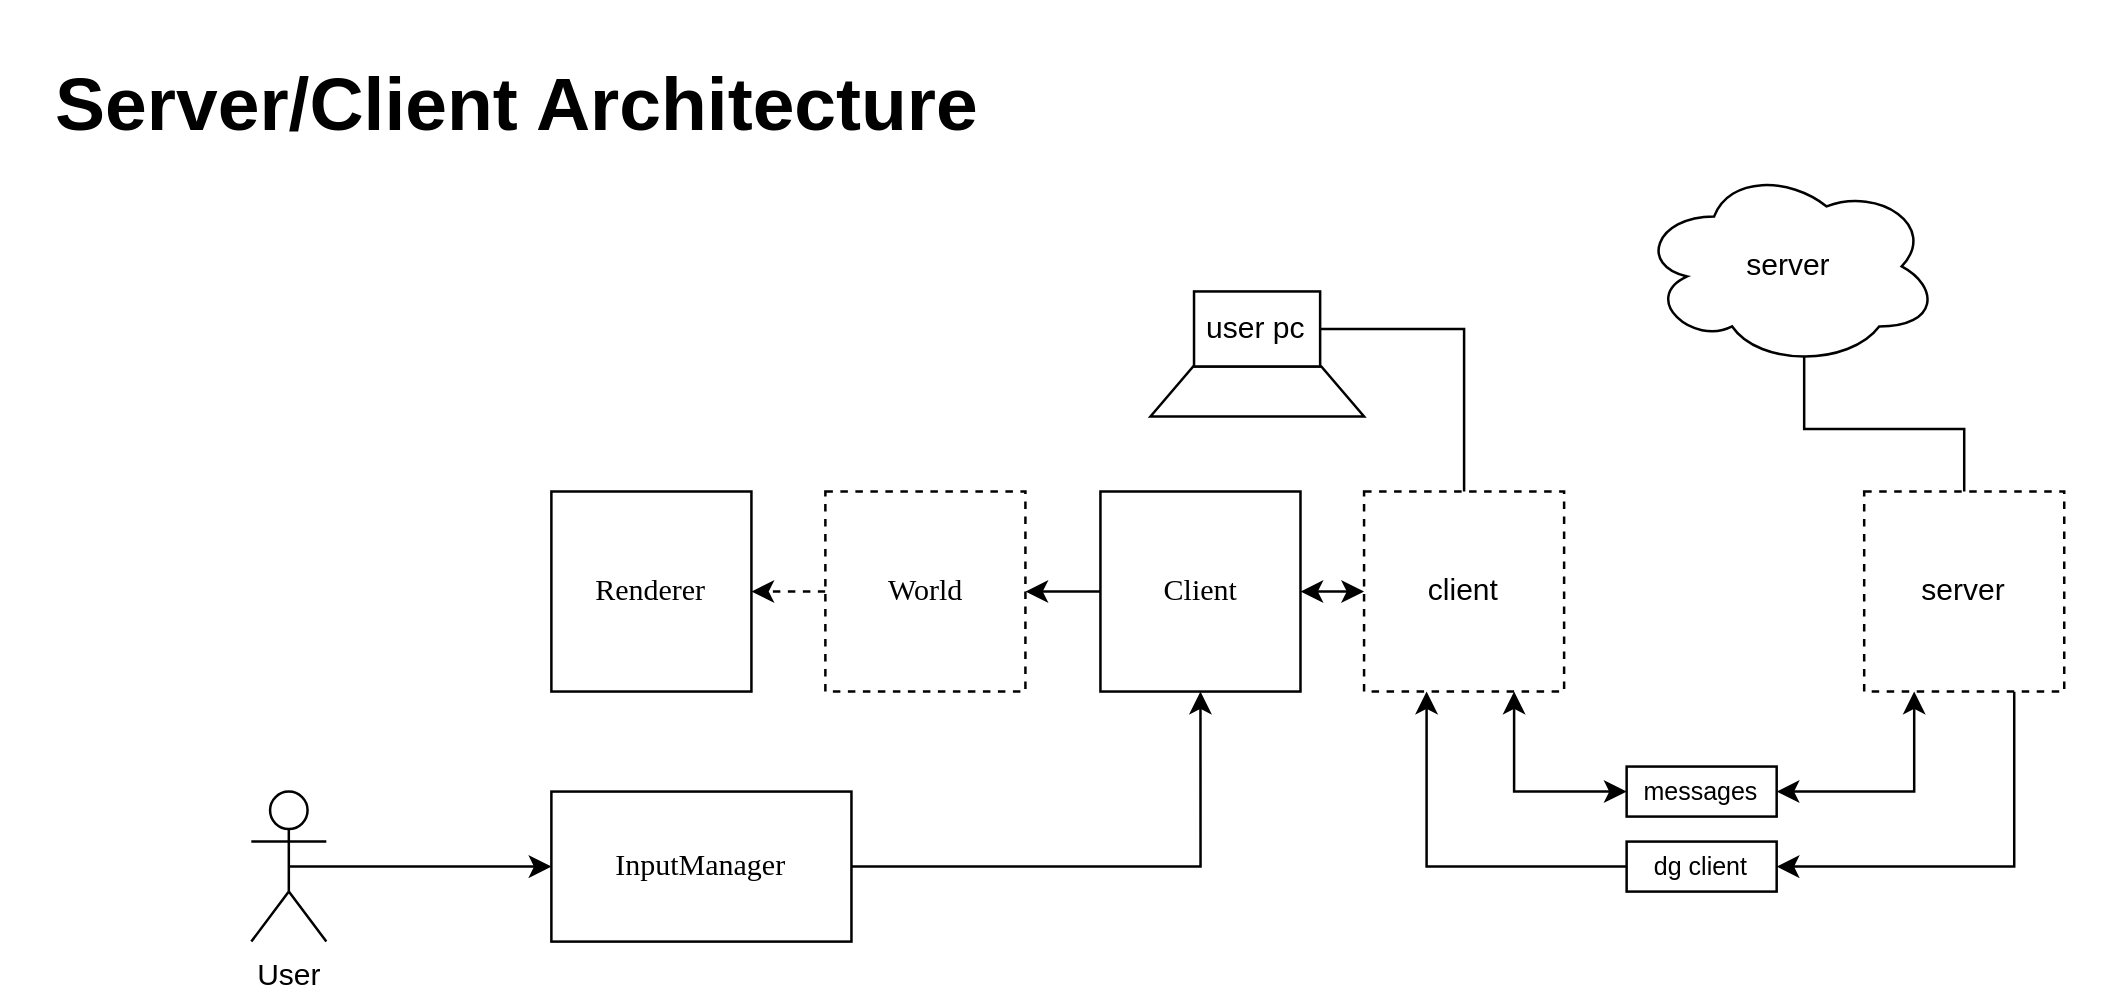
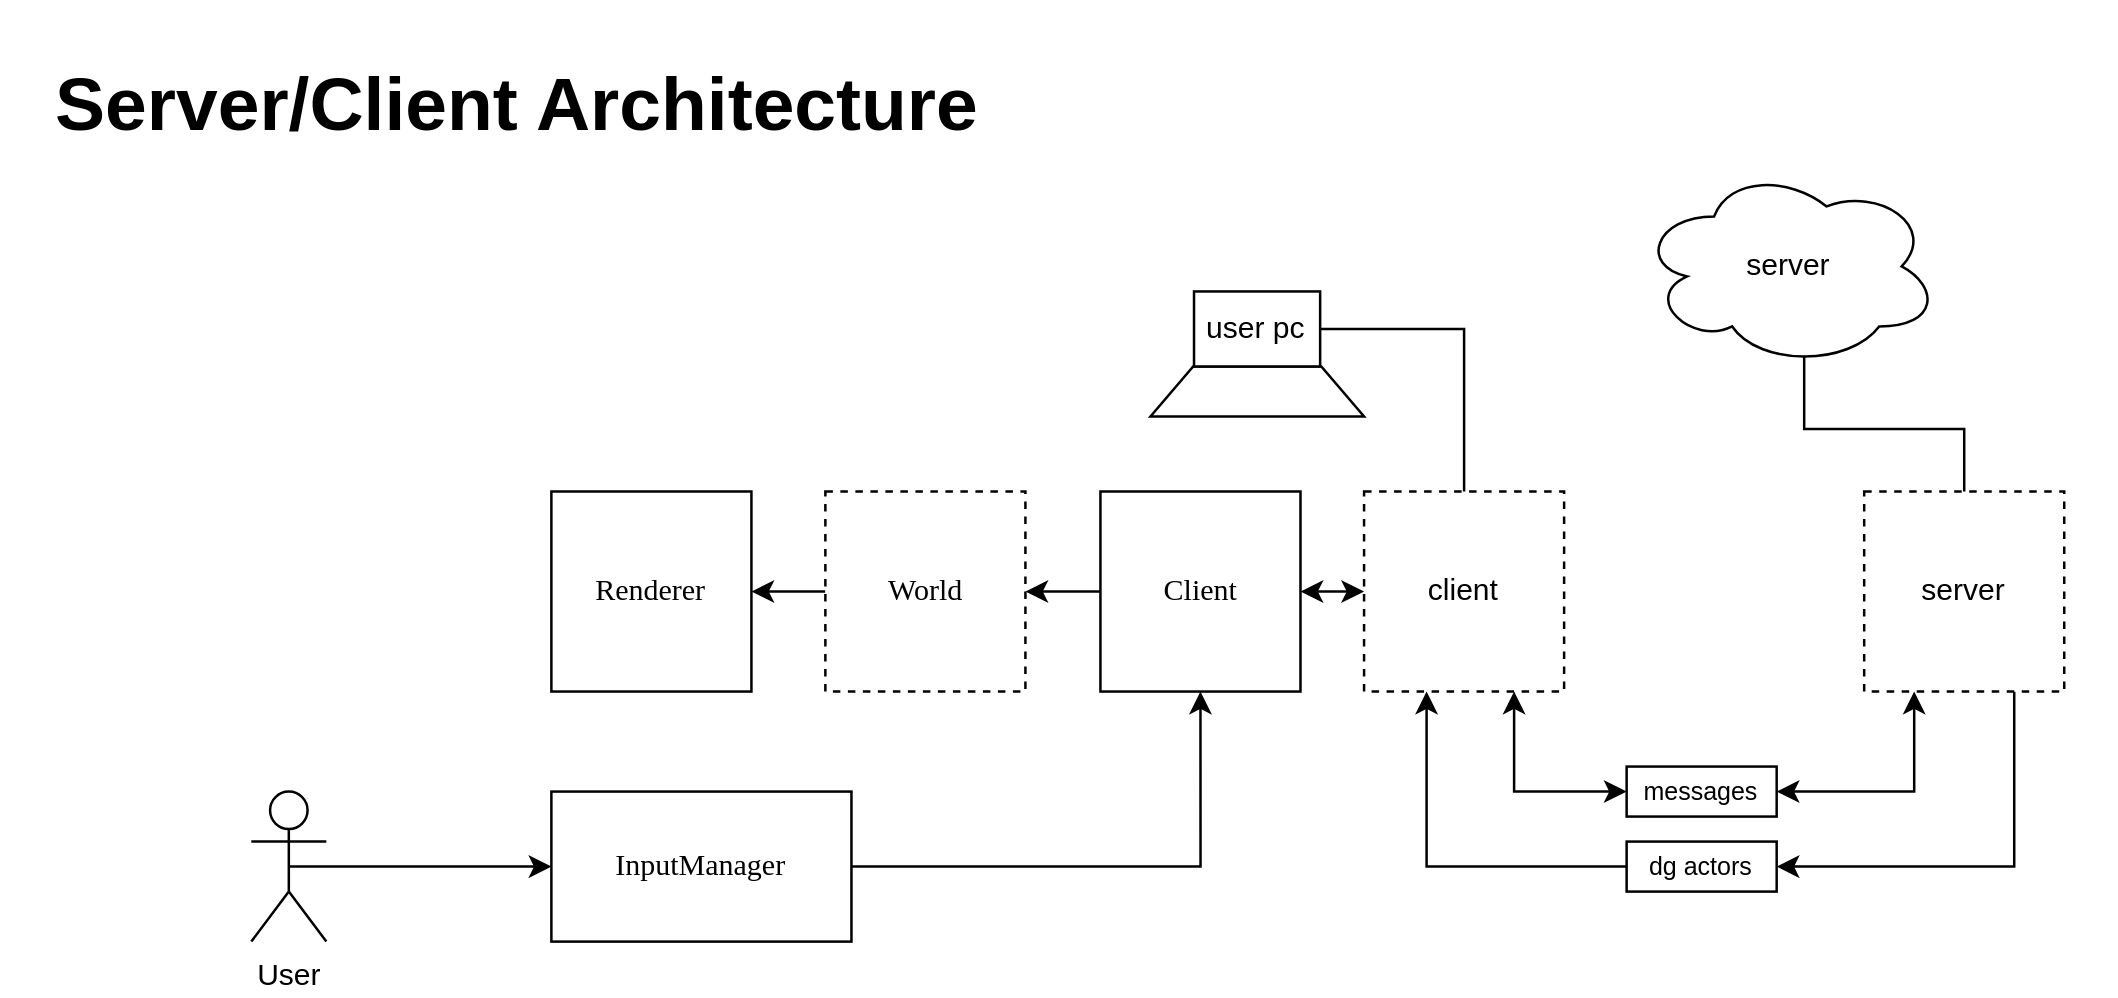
edge "World" -> "Renderer": style dashed -> solid
node "dg client": label "dg client" -> "dg actors"
